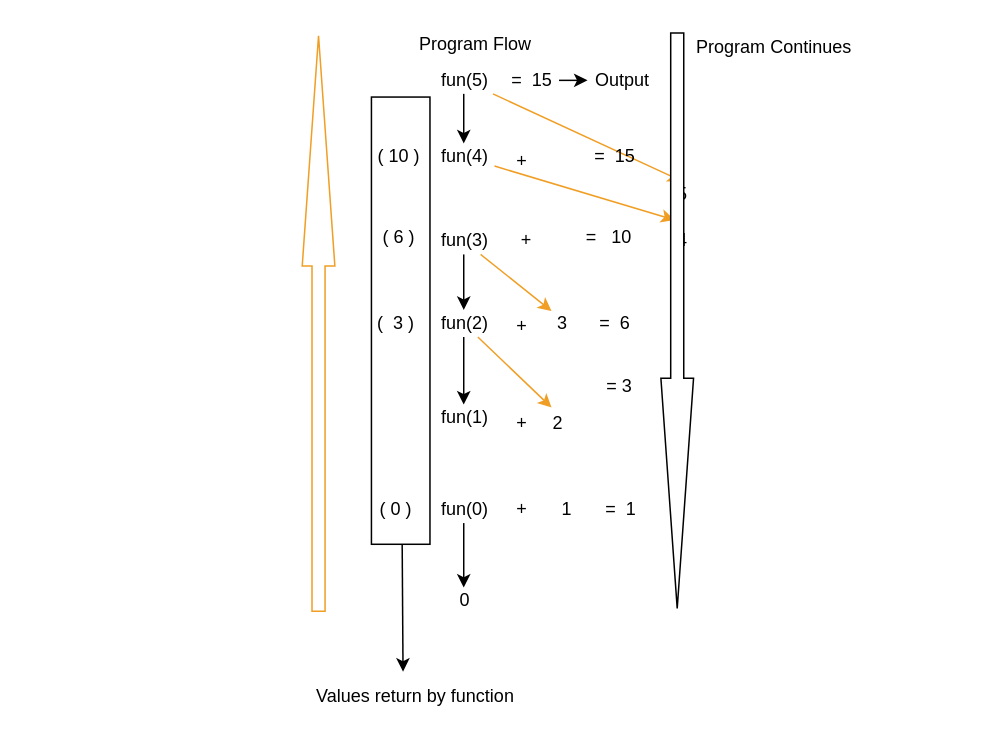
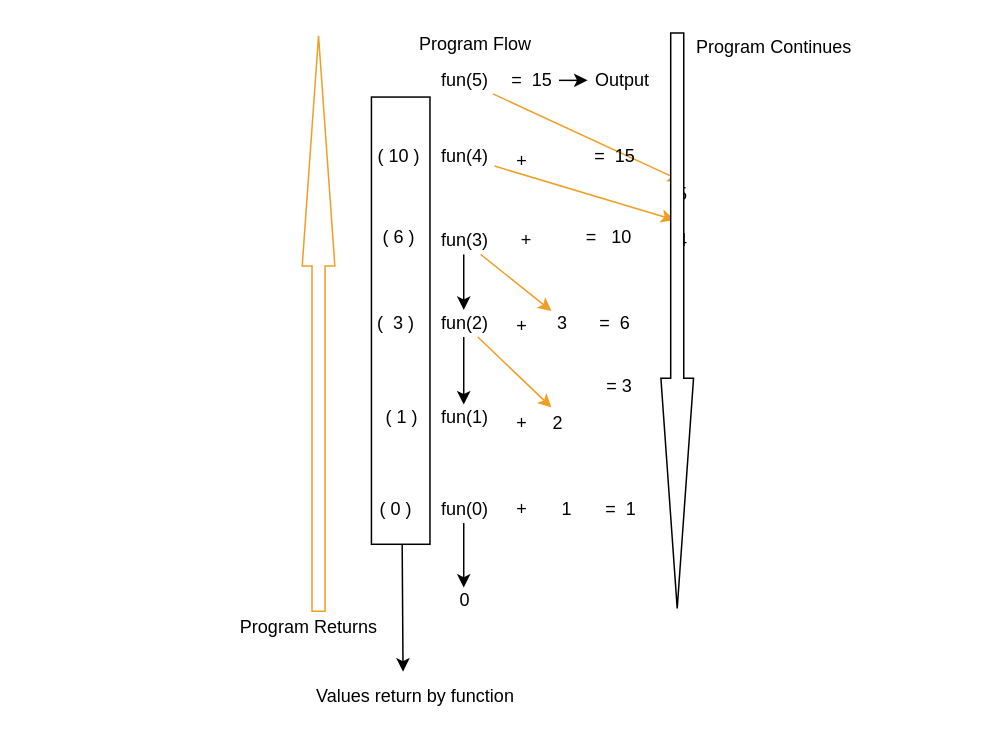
edge "fun(5)" -> "fun(4)": removed
node "( 1 )": added
node "Program Returns": added
